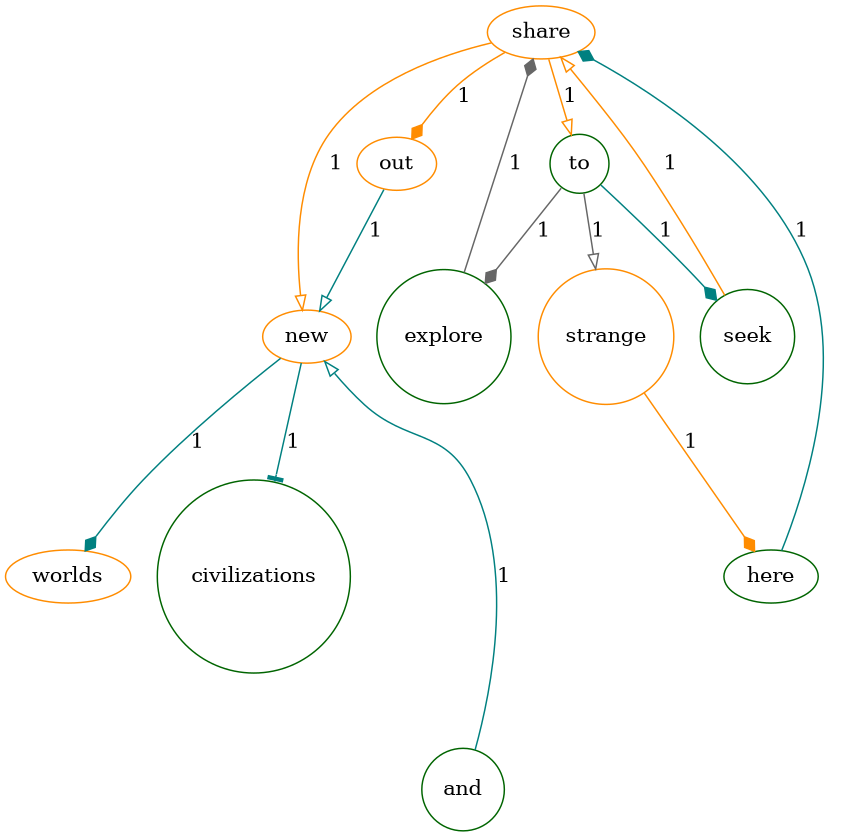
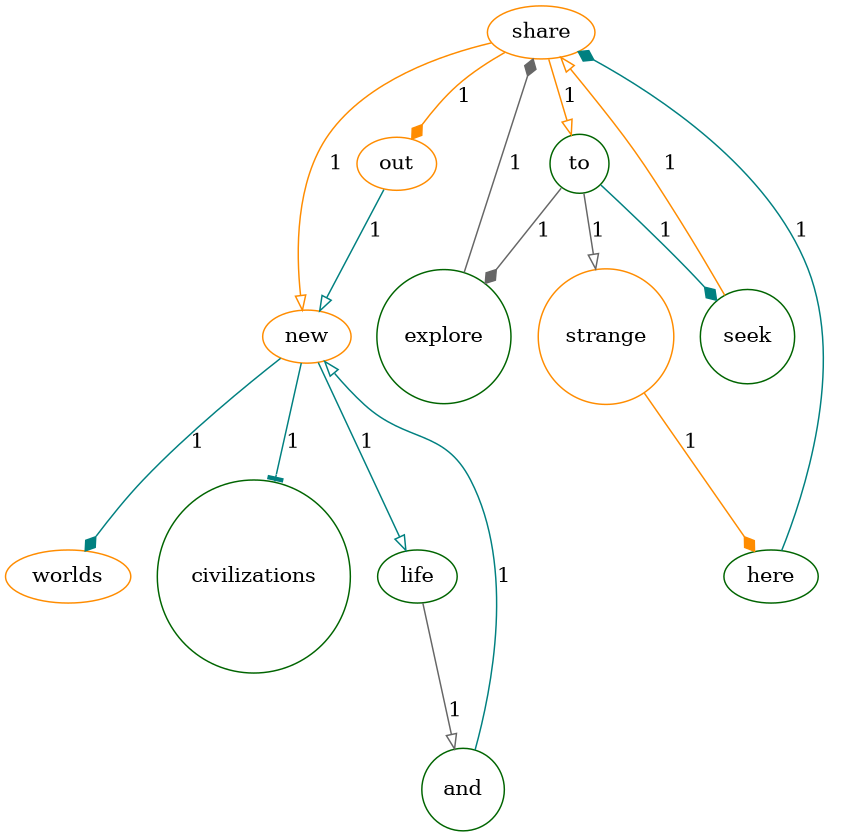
node "life": added
